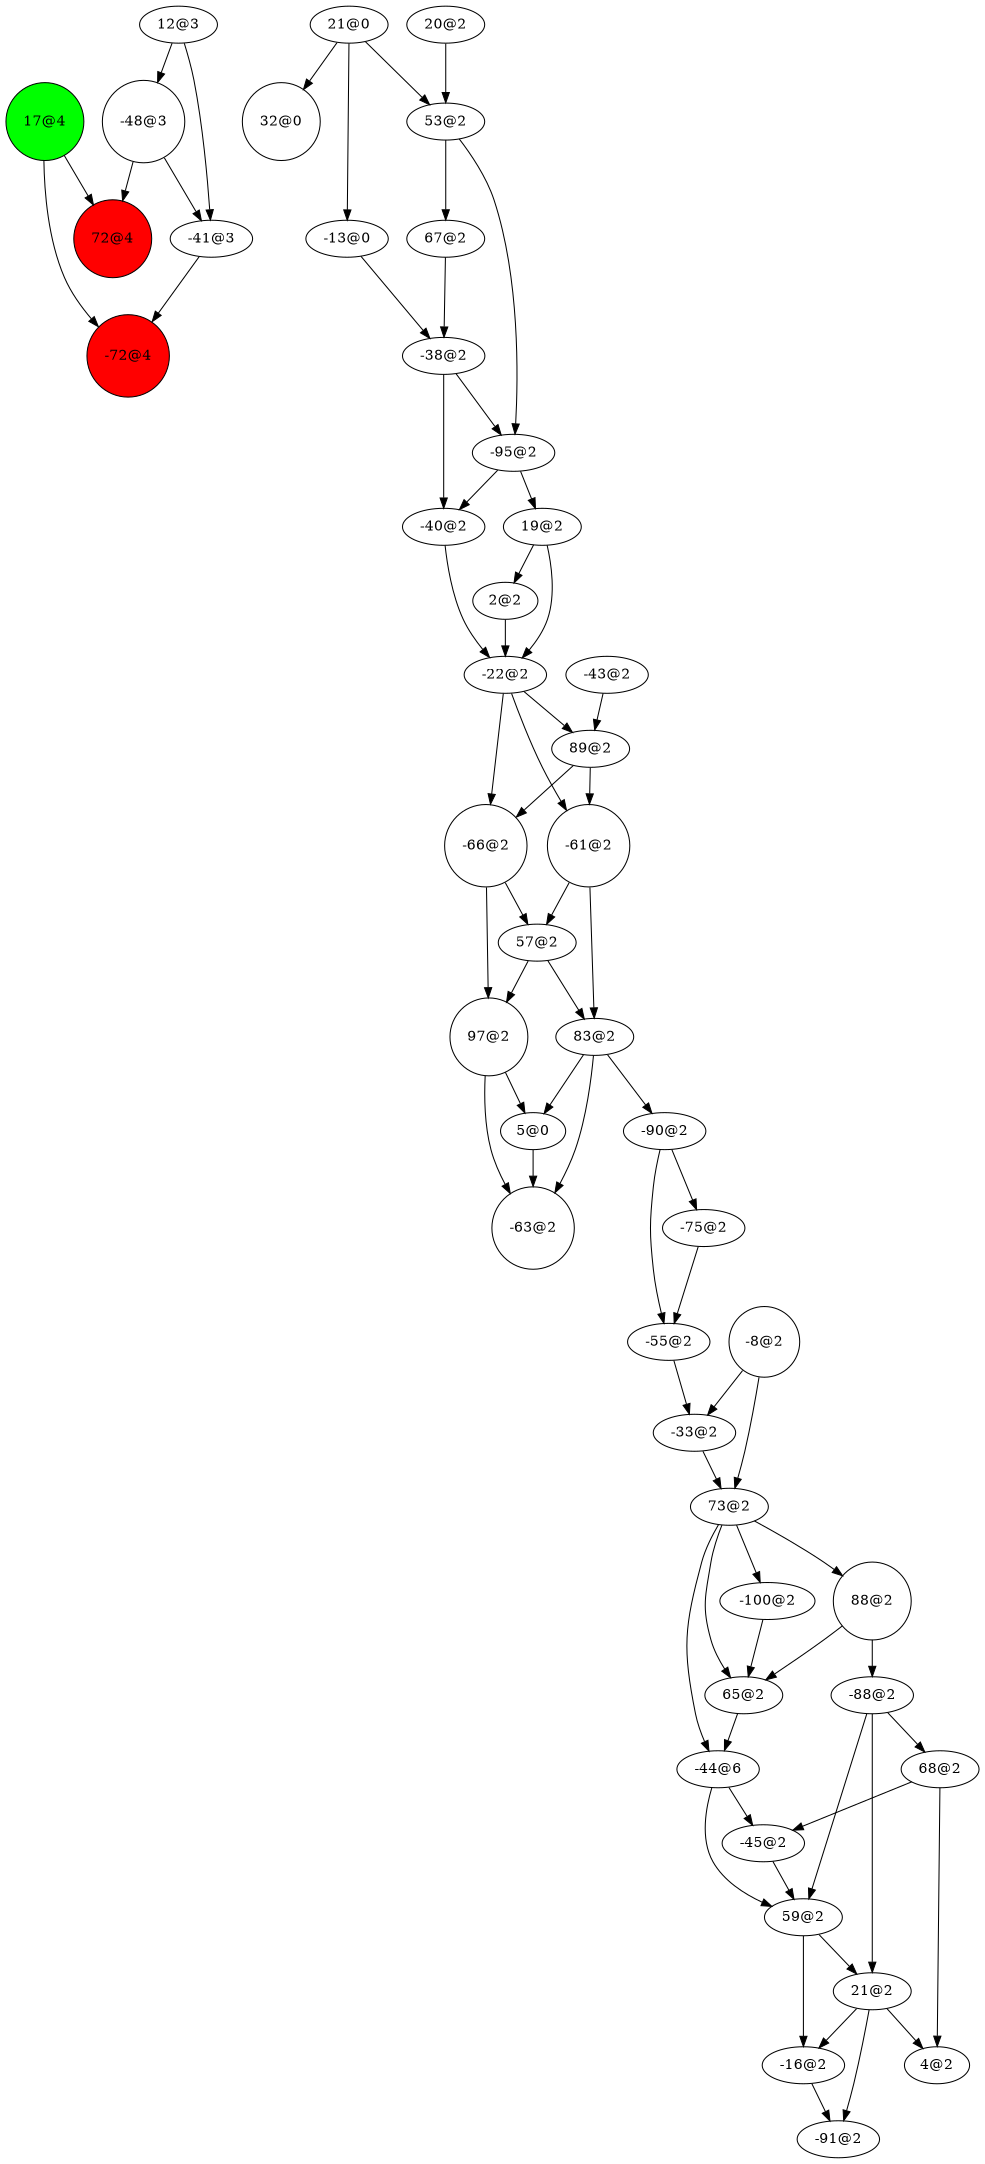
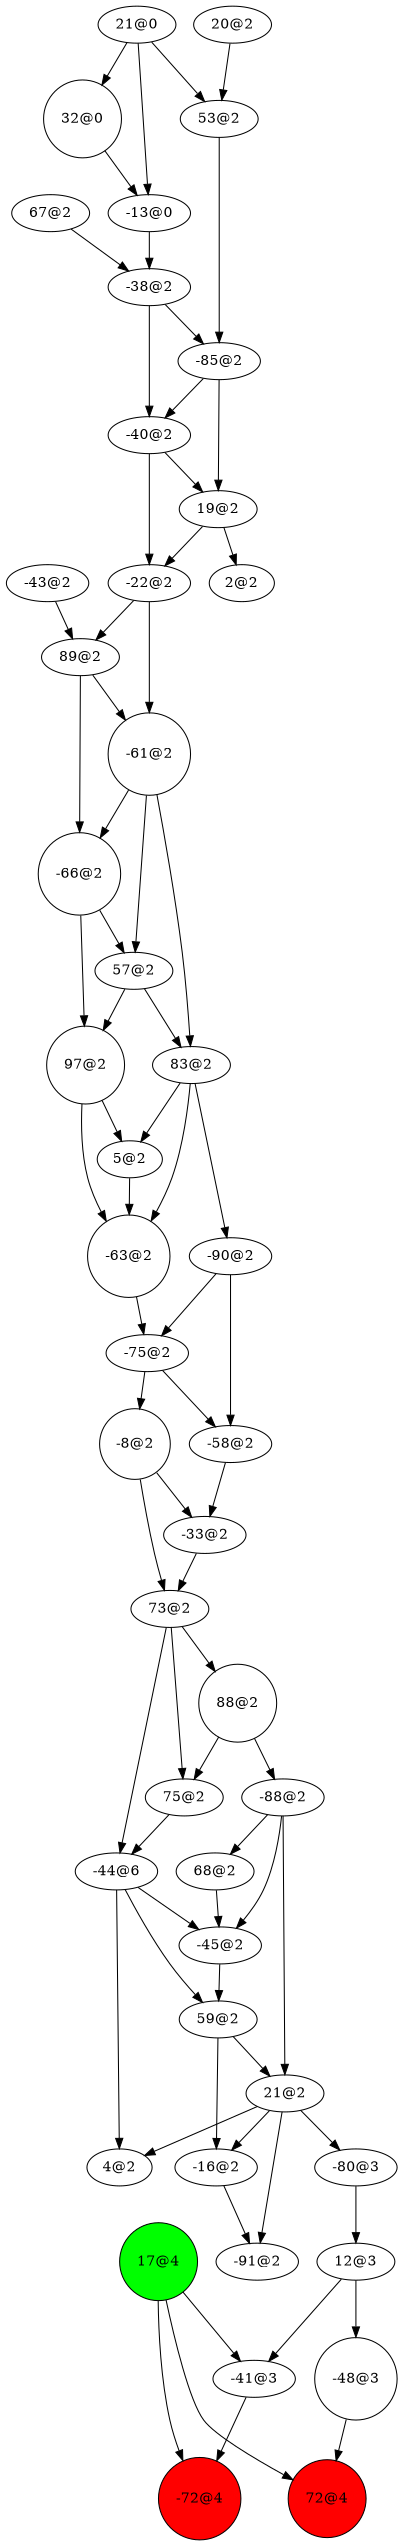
edge "32@0" -> "-13@0": added
edge "53@2" -> "67@2": removed
edge "-48@3" -> "-41@3": now "17@4" -> "-41@3"
node "-95@2": label "-95@2" -> "-85@2"
edge "-40@2" -> "19@2": added
edge "2@2" -> "-22@2": removed
edge "-22@2" -> "-66@2": now "-61@2" -> "-66@2"
node "5@0": label "5@0" -> "5@2"
edge "-63@2" -> "-75@2": added
node "-55@2": label "-55@2" -> "-58@2"
edge "-75@2" -> "-8@2": added
node "-100@2": removed
node "65@2": label "65@2" -> "75@2"
edge "-88@2" -> "59@2": now "-88@2" -> "-45@2"
edge "68@2" -> "4@2": now "-44@6" -> "4@2"
node "-80@3": added
